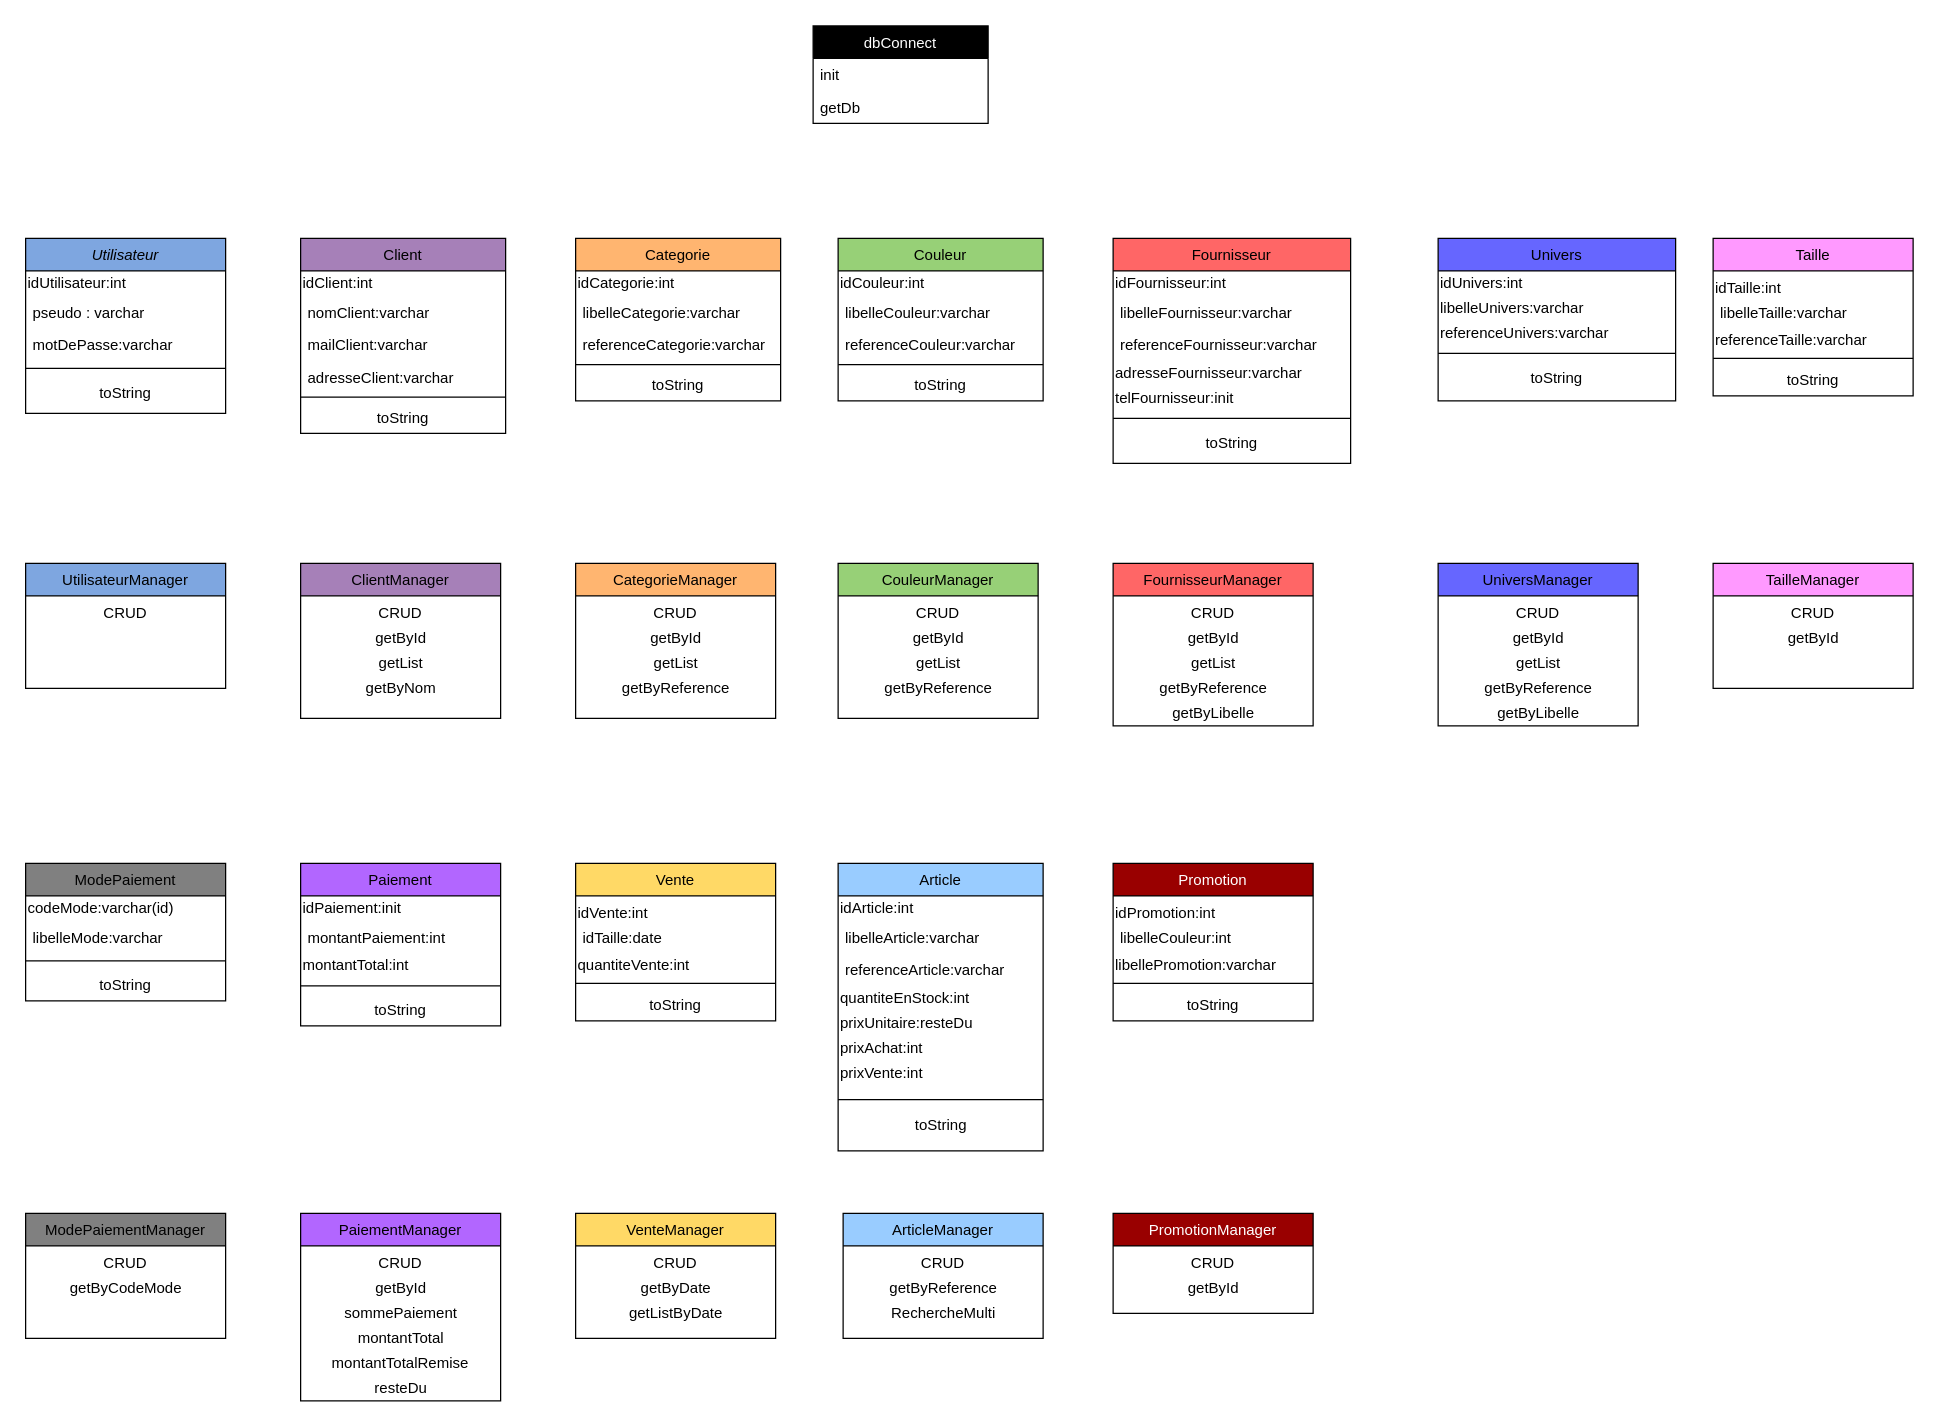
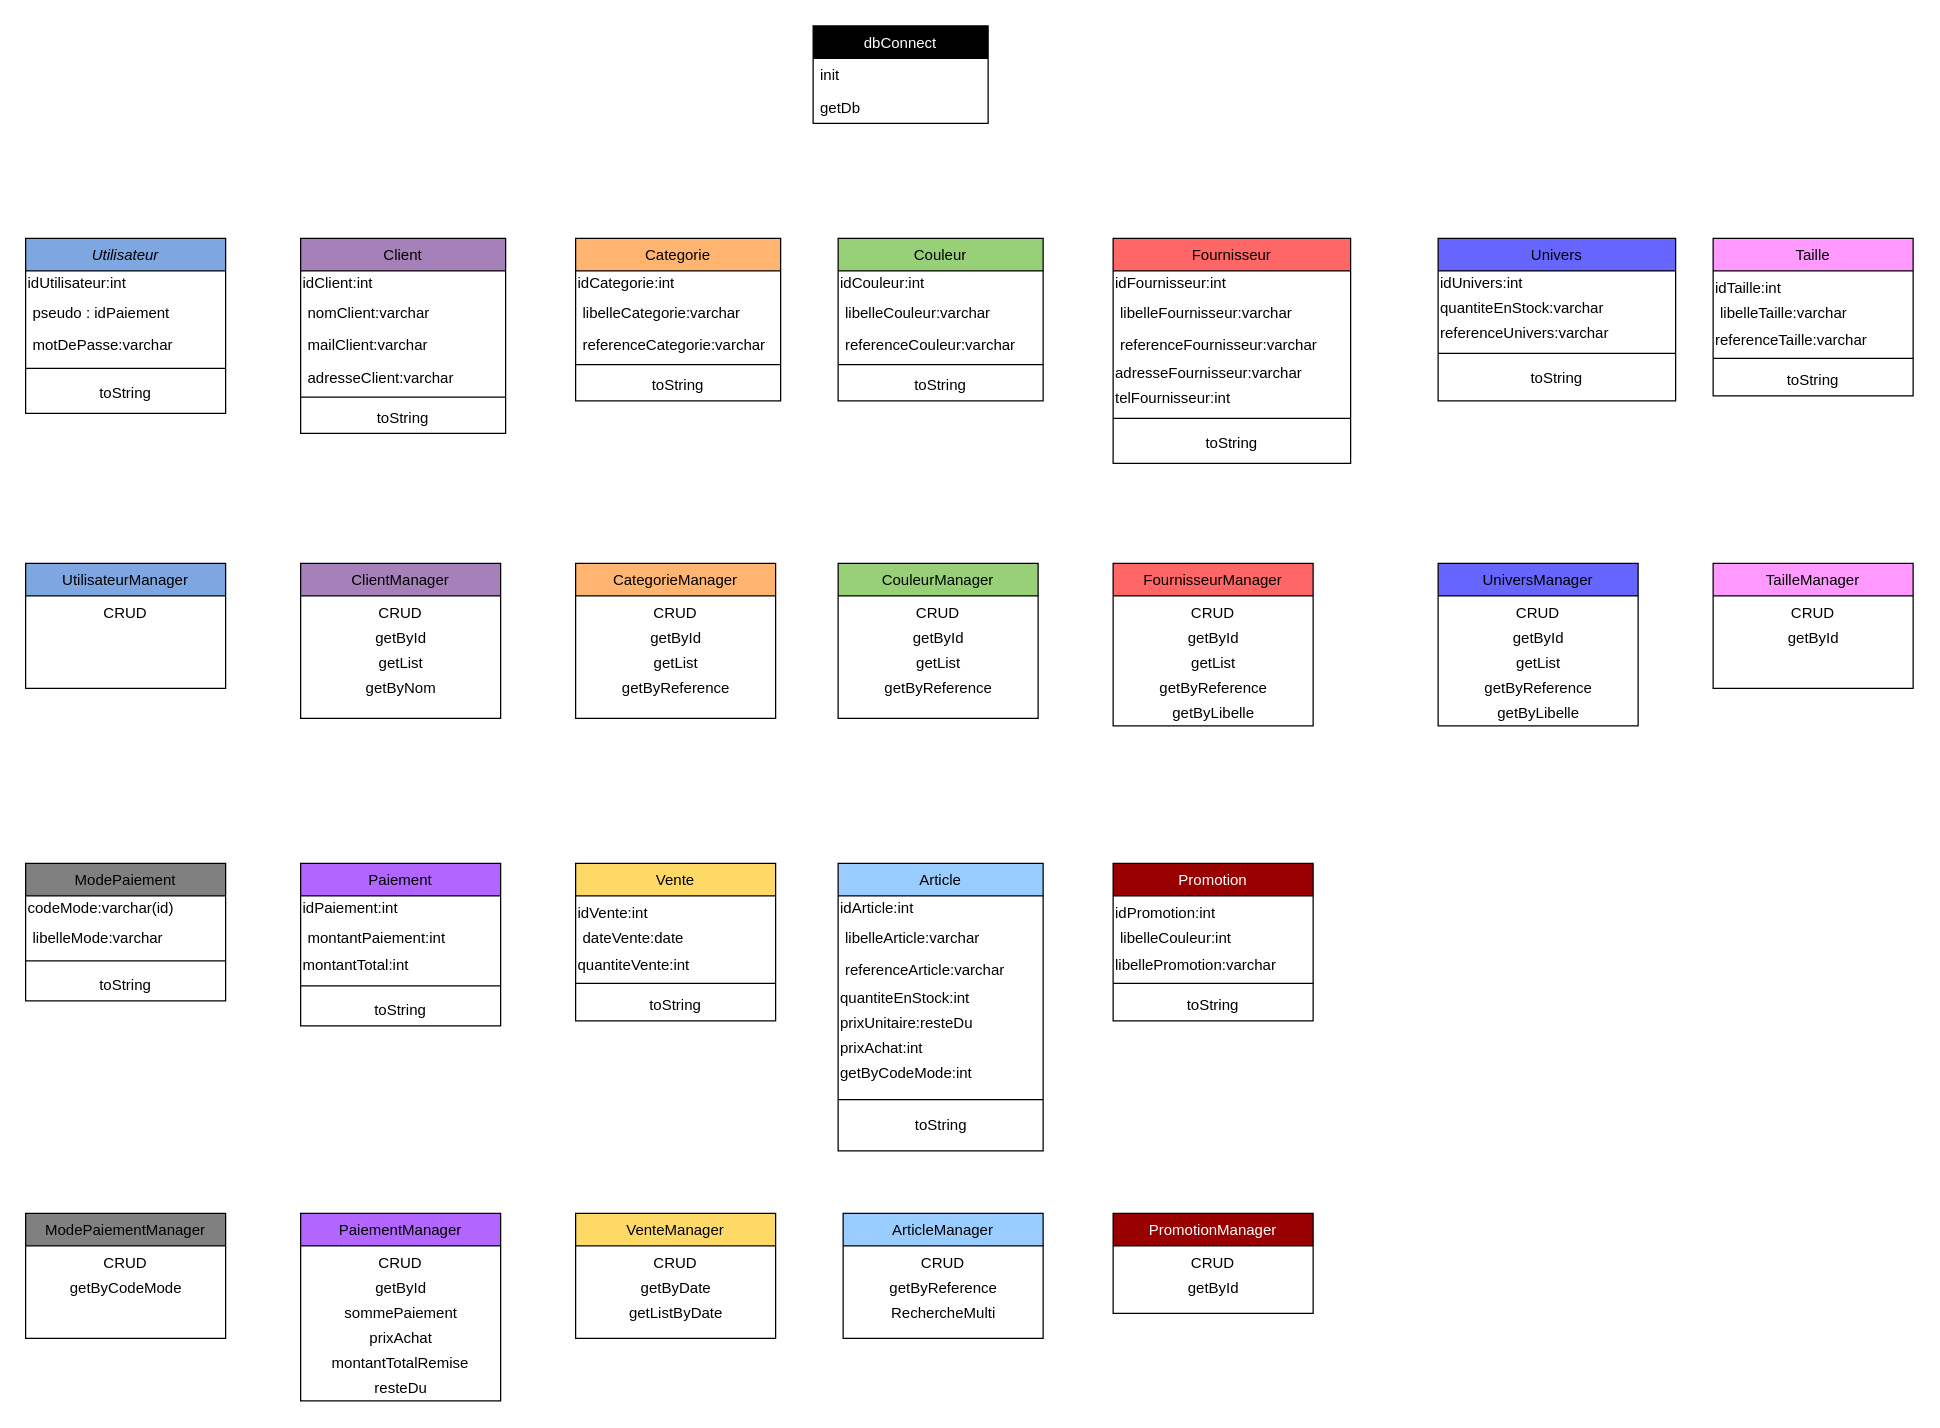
node "libelleUnivers:varchar": label "libelleUnivers:varchar" -> "quantiteEnStock:varchar"
node "pseudo : varchar": label "pseudo : varchar" -> "pseudo : idPaiement"
node "telFournisseur:init": label "telFournisseur:init" -> "telFournisseur:int"
node "idPaiement:init": label "idPaiement:init" -> "idPaiement:int"
node "idTaille:date": label "idTaille:date" -> "dateVente:date"
node "prixVente:int": label "prixVente:int" -> "getByCodeMode:int"
node "montantTotal": label "montantTotal" -> "prixAchat"
